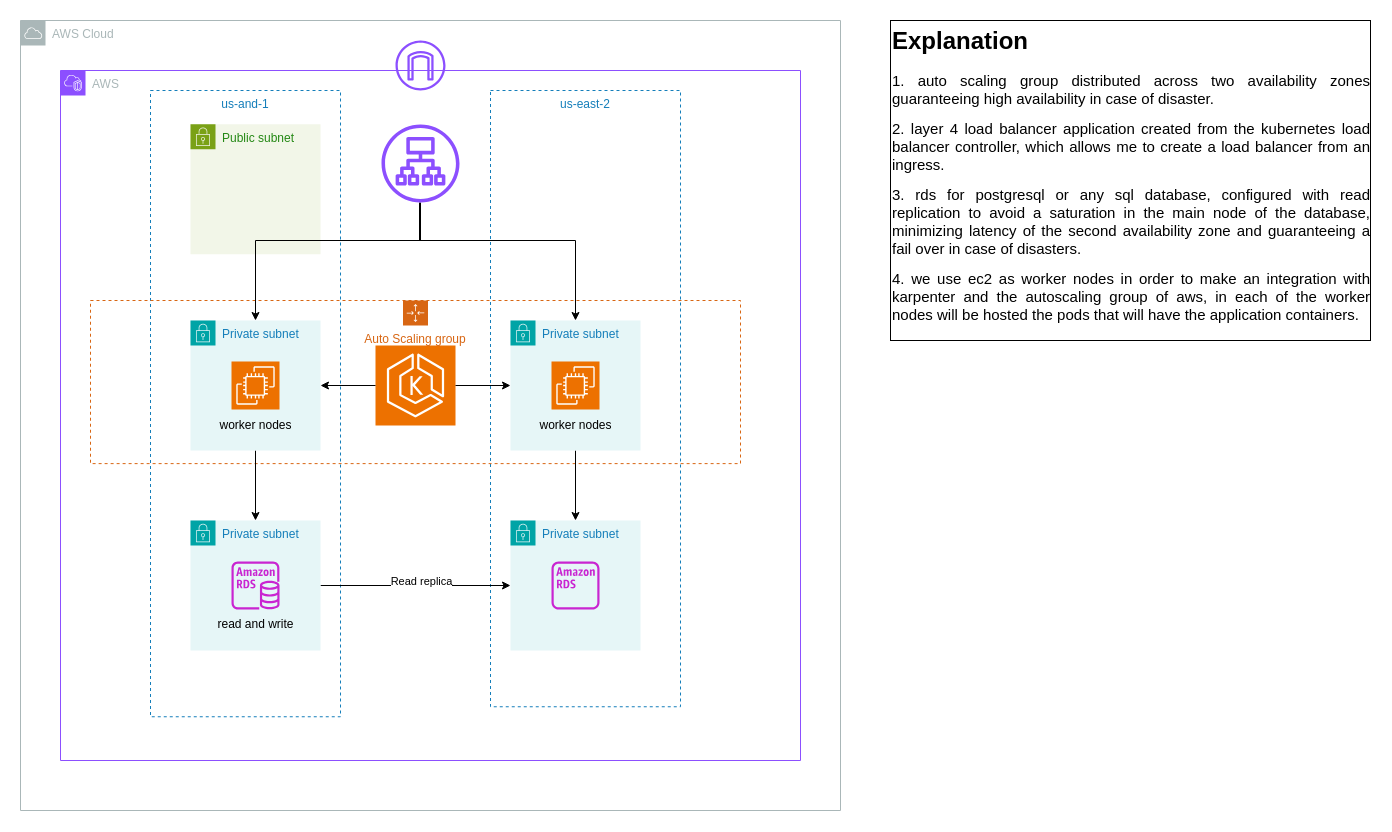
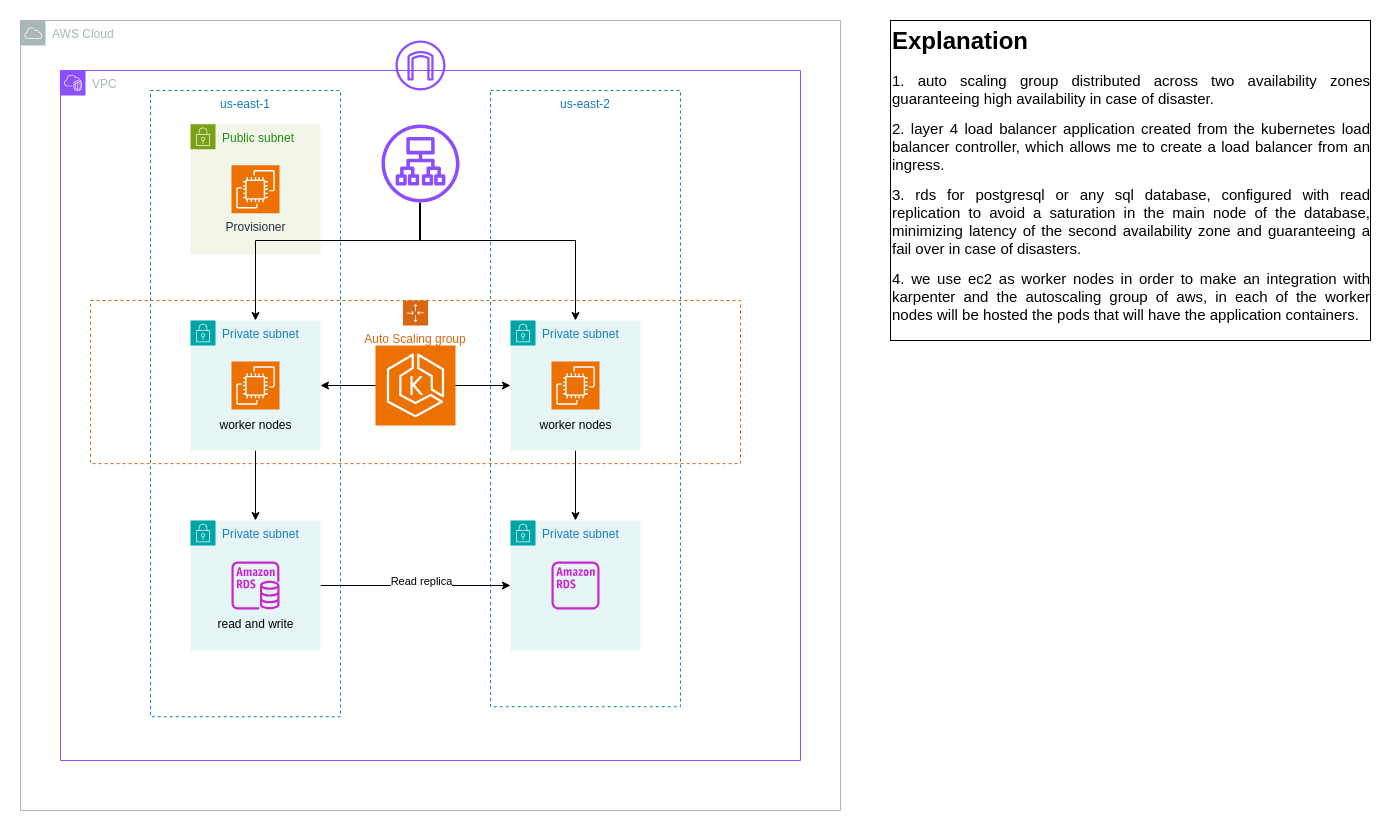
node "AWS": label "AWS" -> "VPC"
node "us-and-1": label "us-and-1" -> "us-east-1"
node "Provisioner": added
